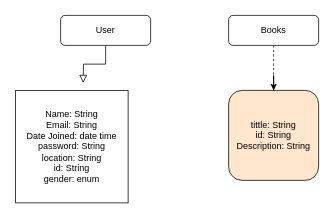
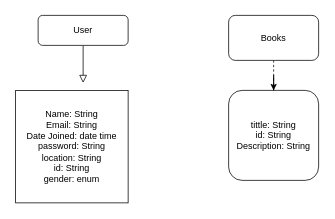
node "User": moved (105, 30) -> (83, 30)
node "Books": size 90x30 -> 90x45
node "tittle: String id: String Description: String": fillcolor #ffe6cc -> #ffffff
